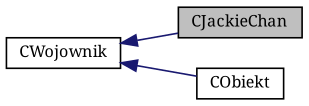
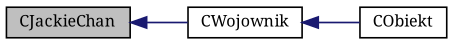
edge "CJackieChan" -> "CWojownik": reversed
